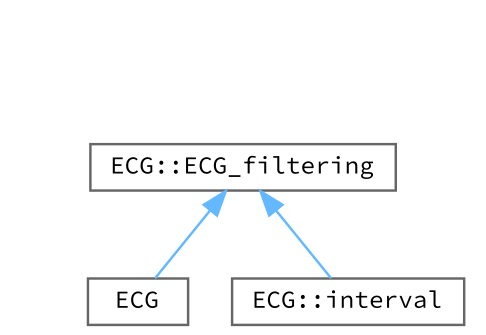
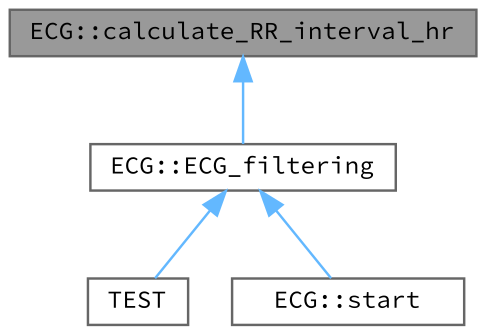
node "ECG::calculate_RR_interval_hr": added
node "ECG": label "ECG" -> "TEST"
node "ECG::interval": label "ECG::interval" -> "ECG::start"
